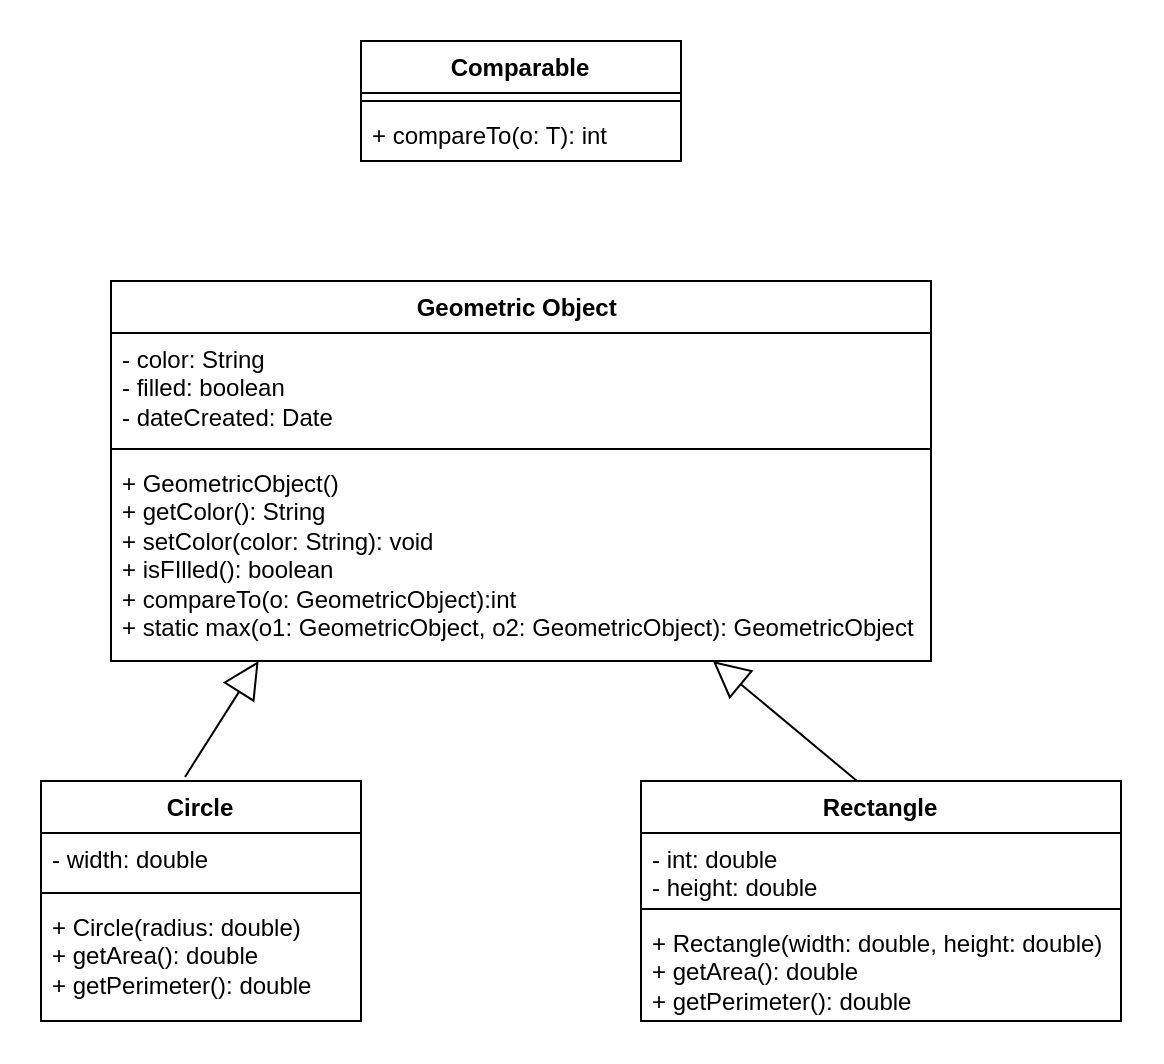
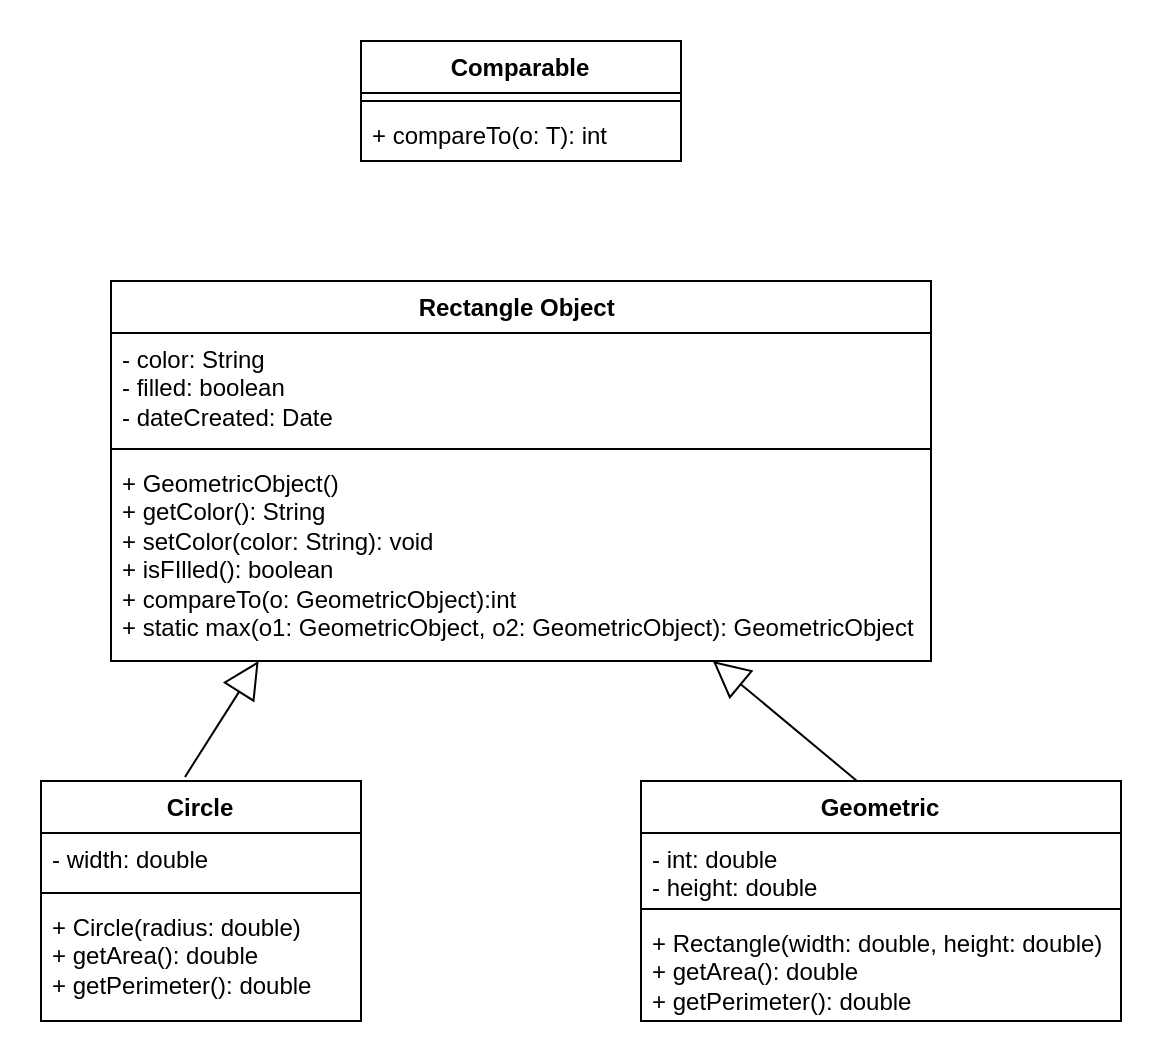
node "Geometric Object": label "Geometric Object" -> "Rectangle Object"
node "Rectangle": label "Rectangle" -> "Geometric"
